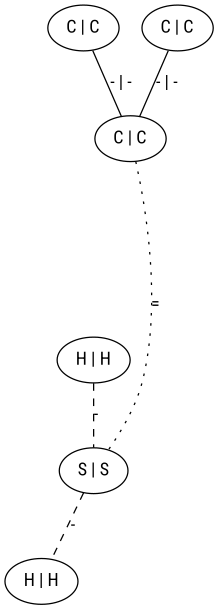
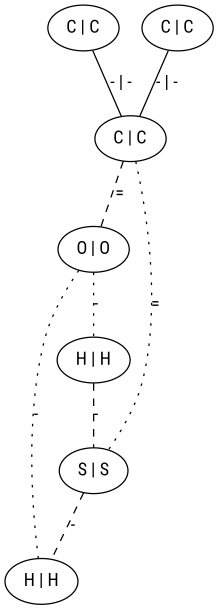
node "O | O": added
